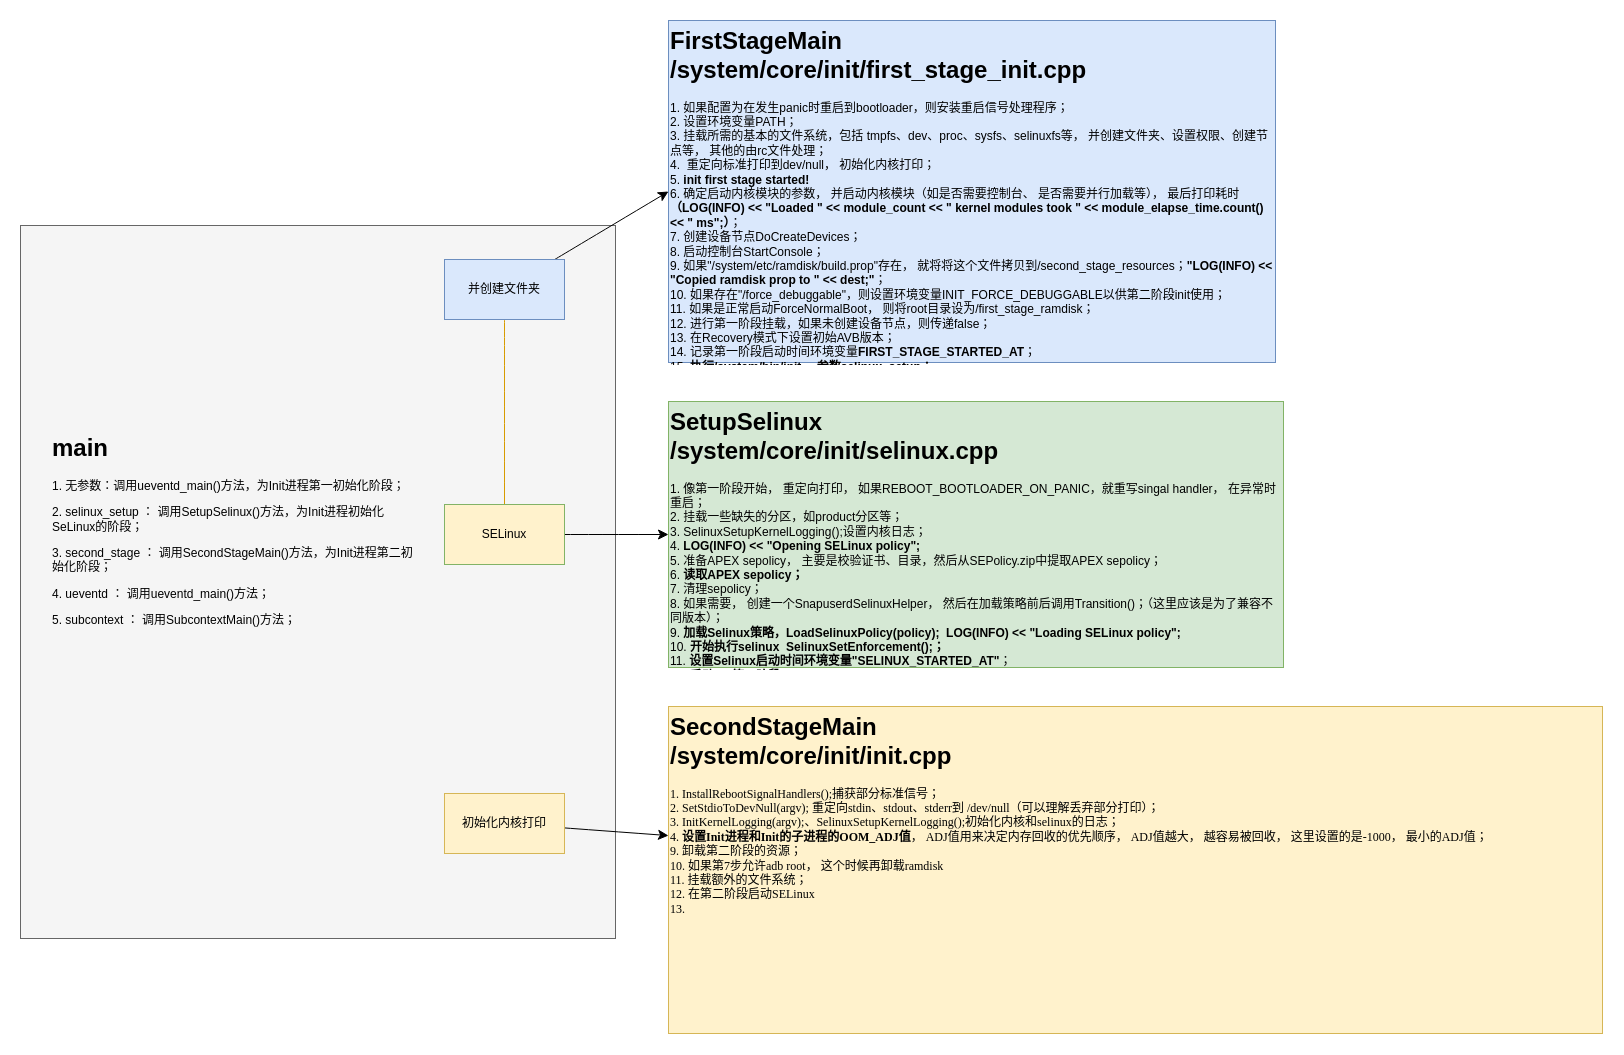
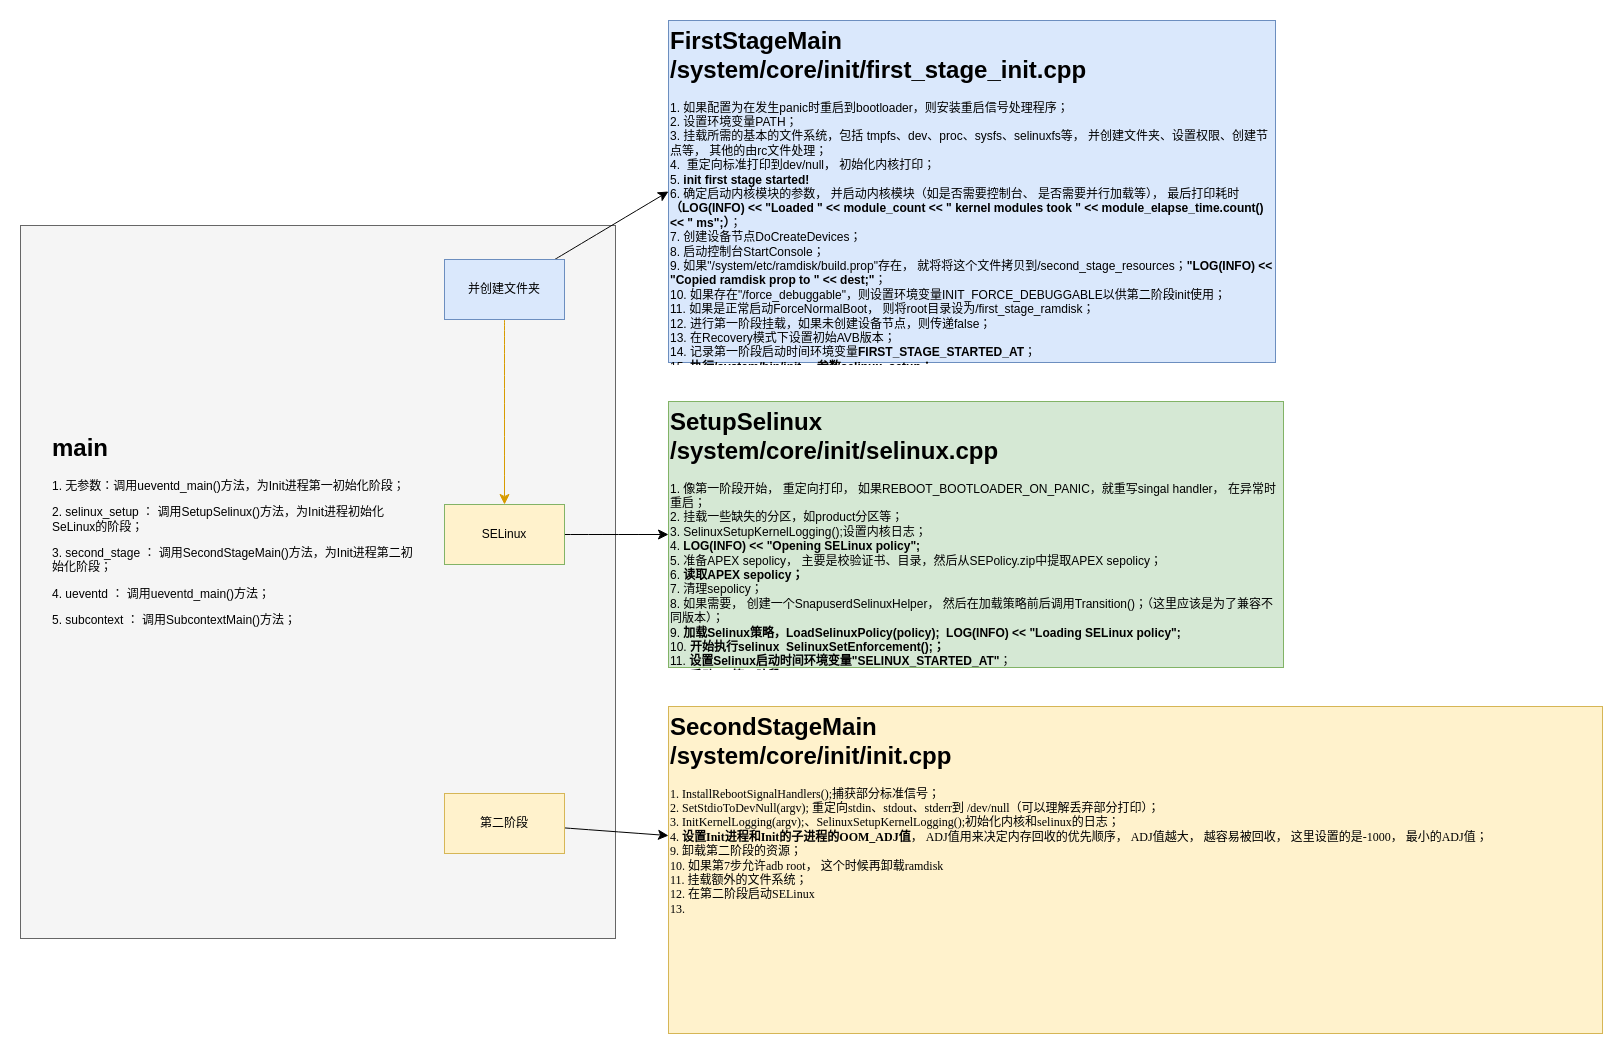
edge "并创建文件夹" -- "SELinux": arrowhead none -> classic
node "初始化内核打印": label "初始化内核打印" -> "第二阶段"
